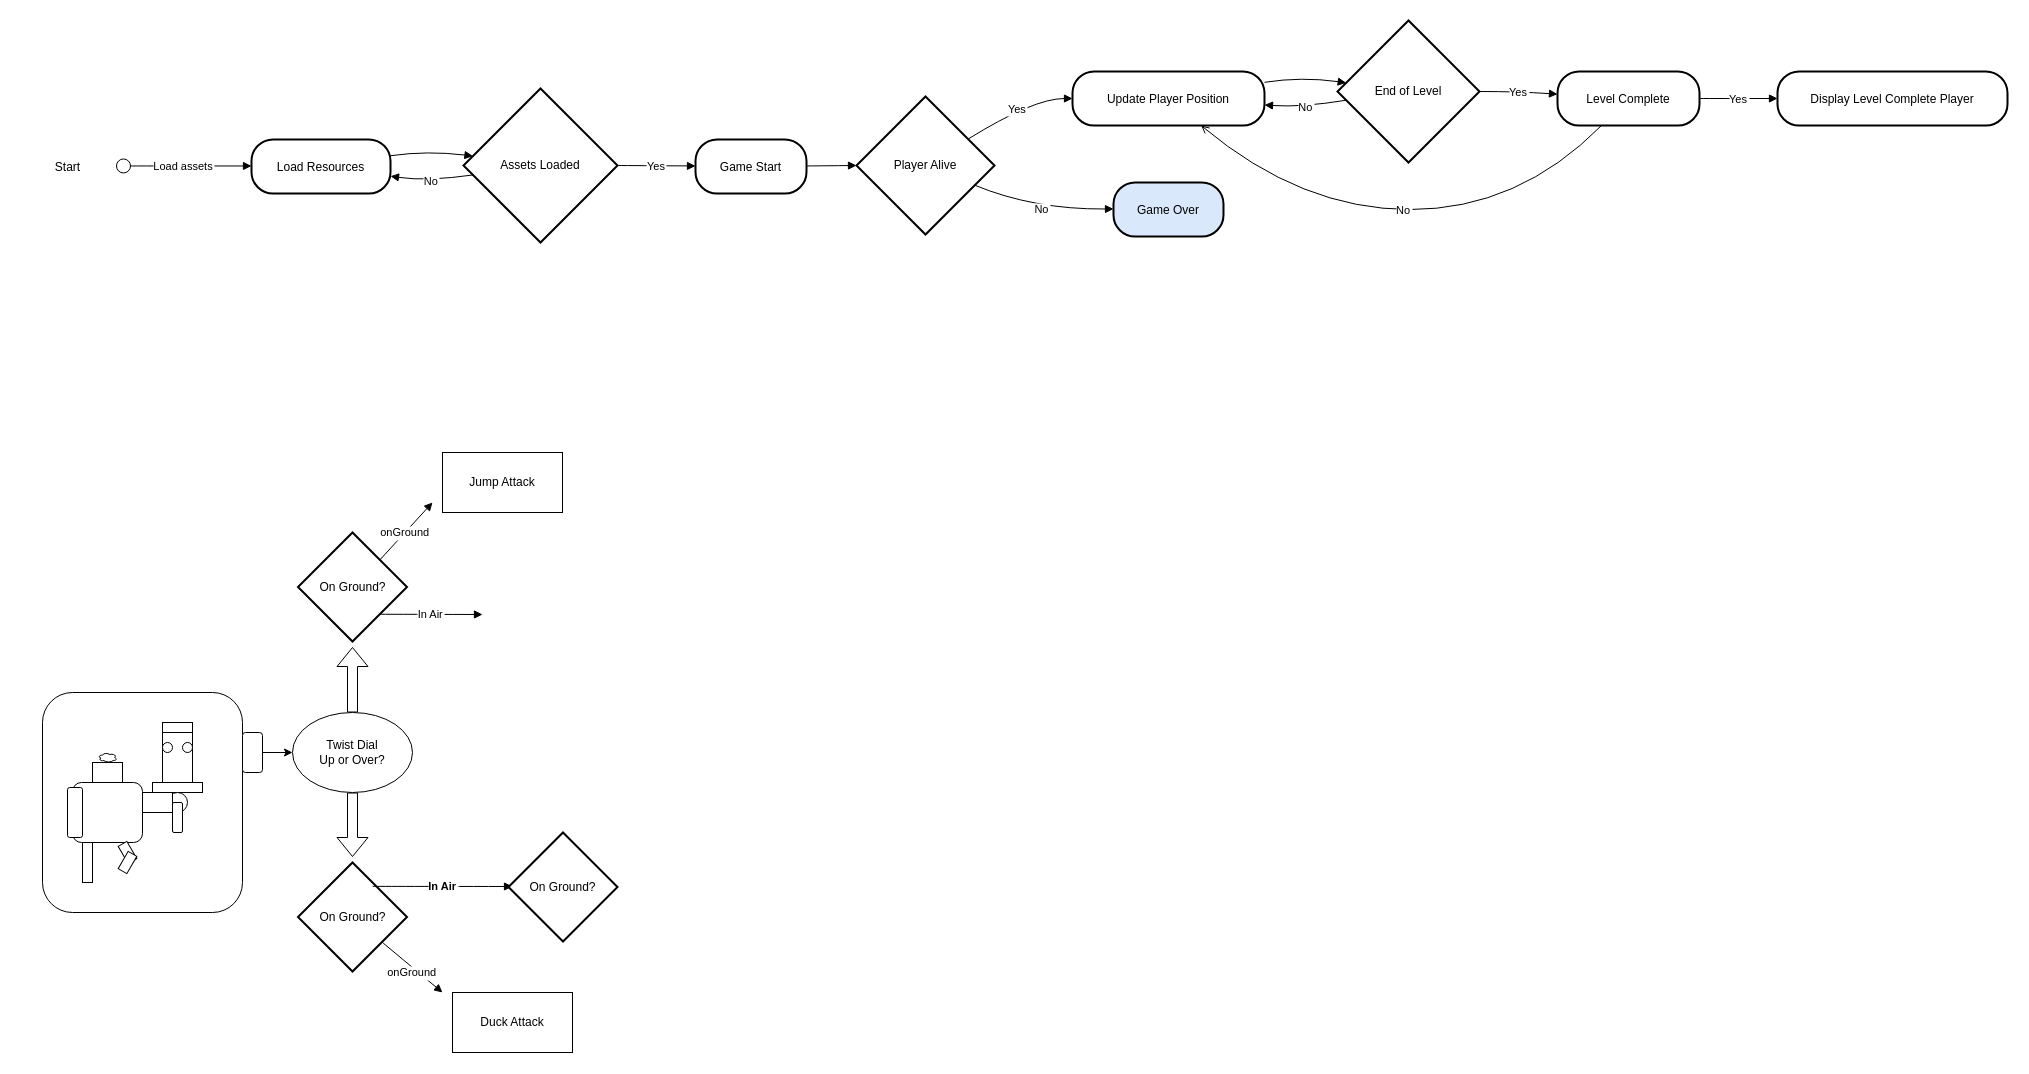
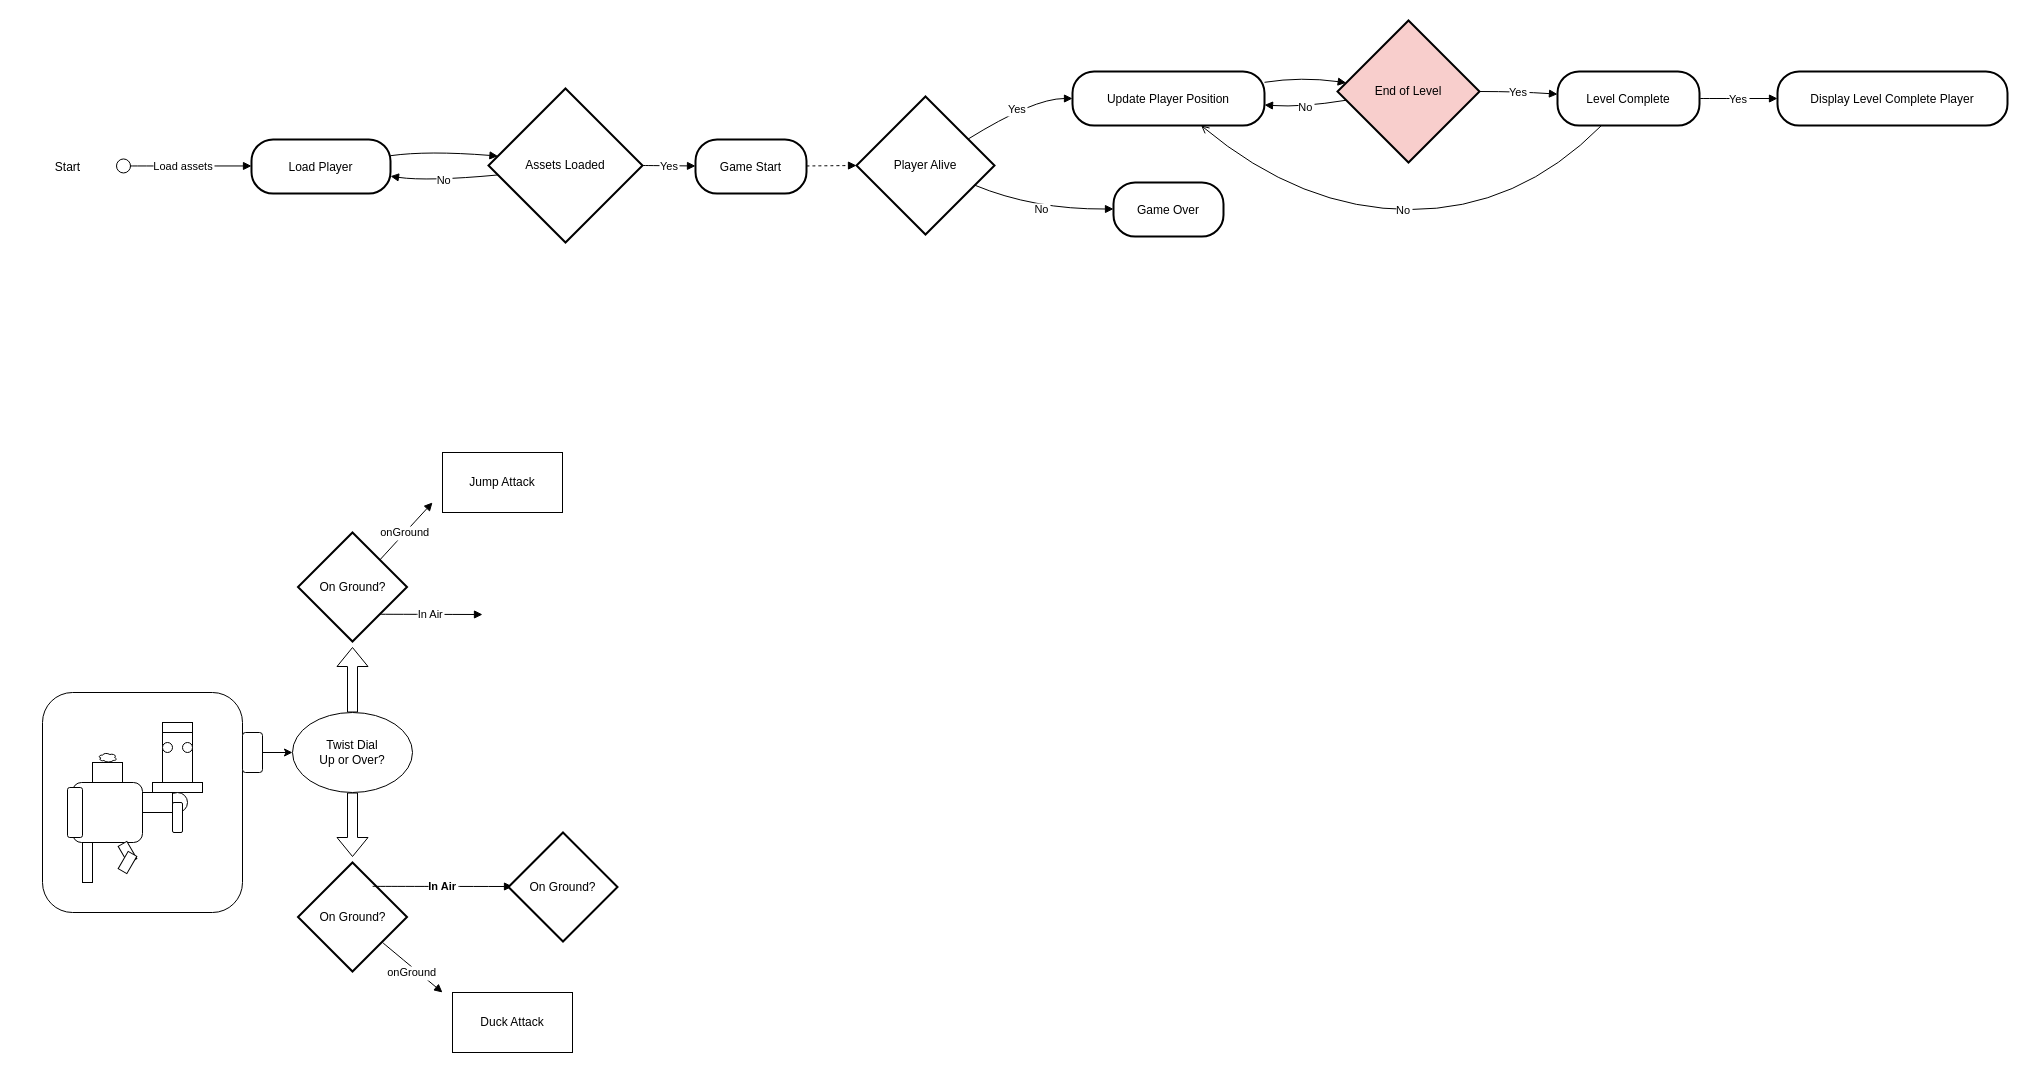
node "End of Level": fillcolor #ffffff -> #f8cecc
node "Assets Loaded": moved (541, 166) -> (566, 166)
edge "Game Start" -> "Player Alive": style solid -> dashed
node "Load Resources": label "Load Resources" -> "Load Player"
node "Game Over": fillcolor #dae8fc -> #ffffff
